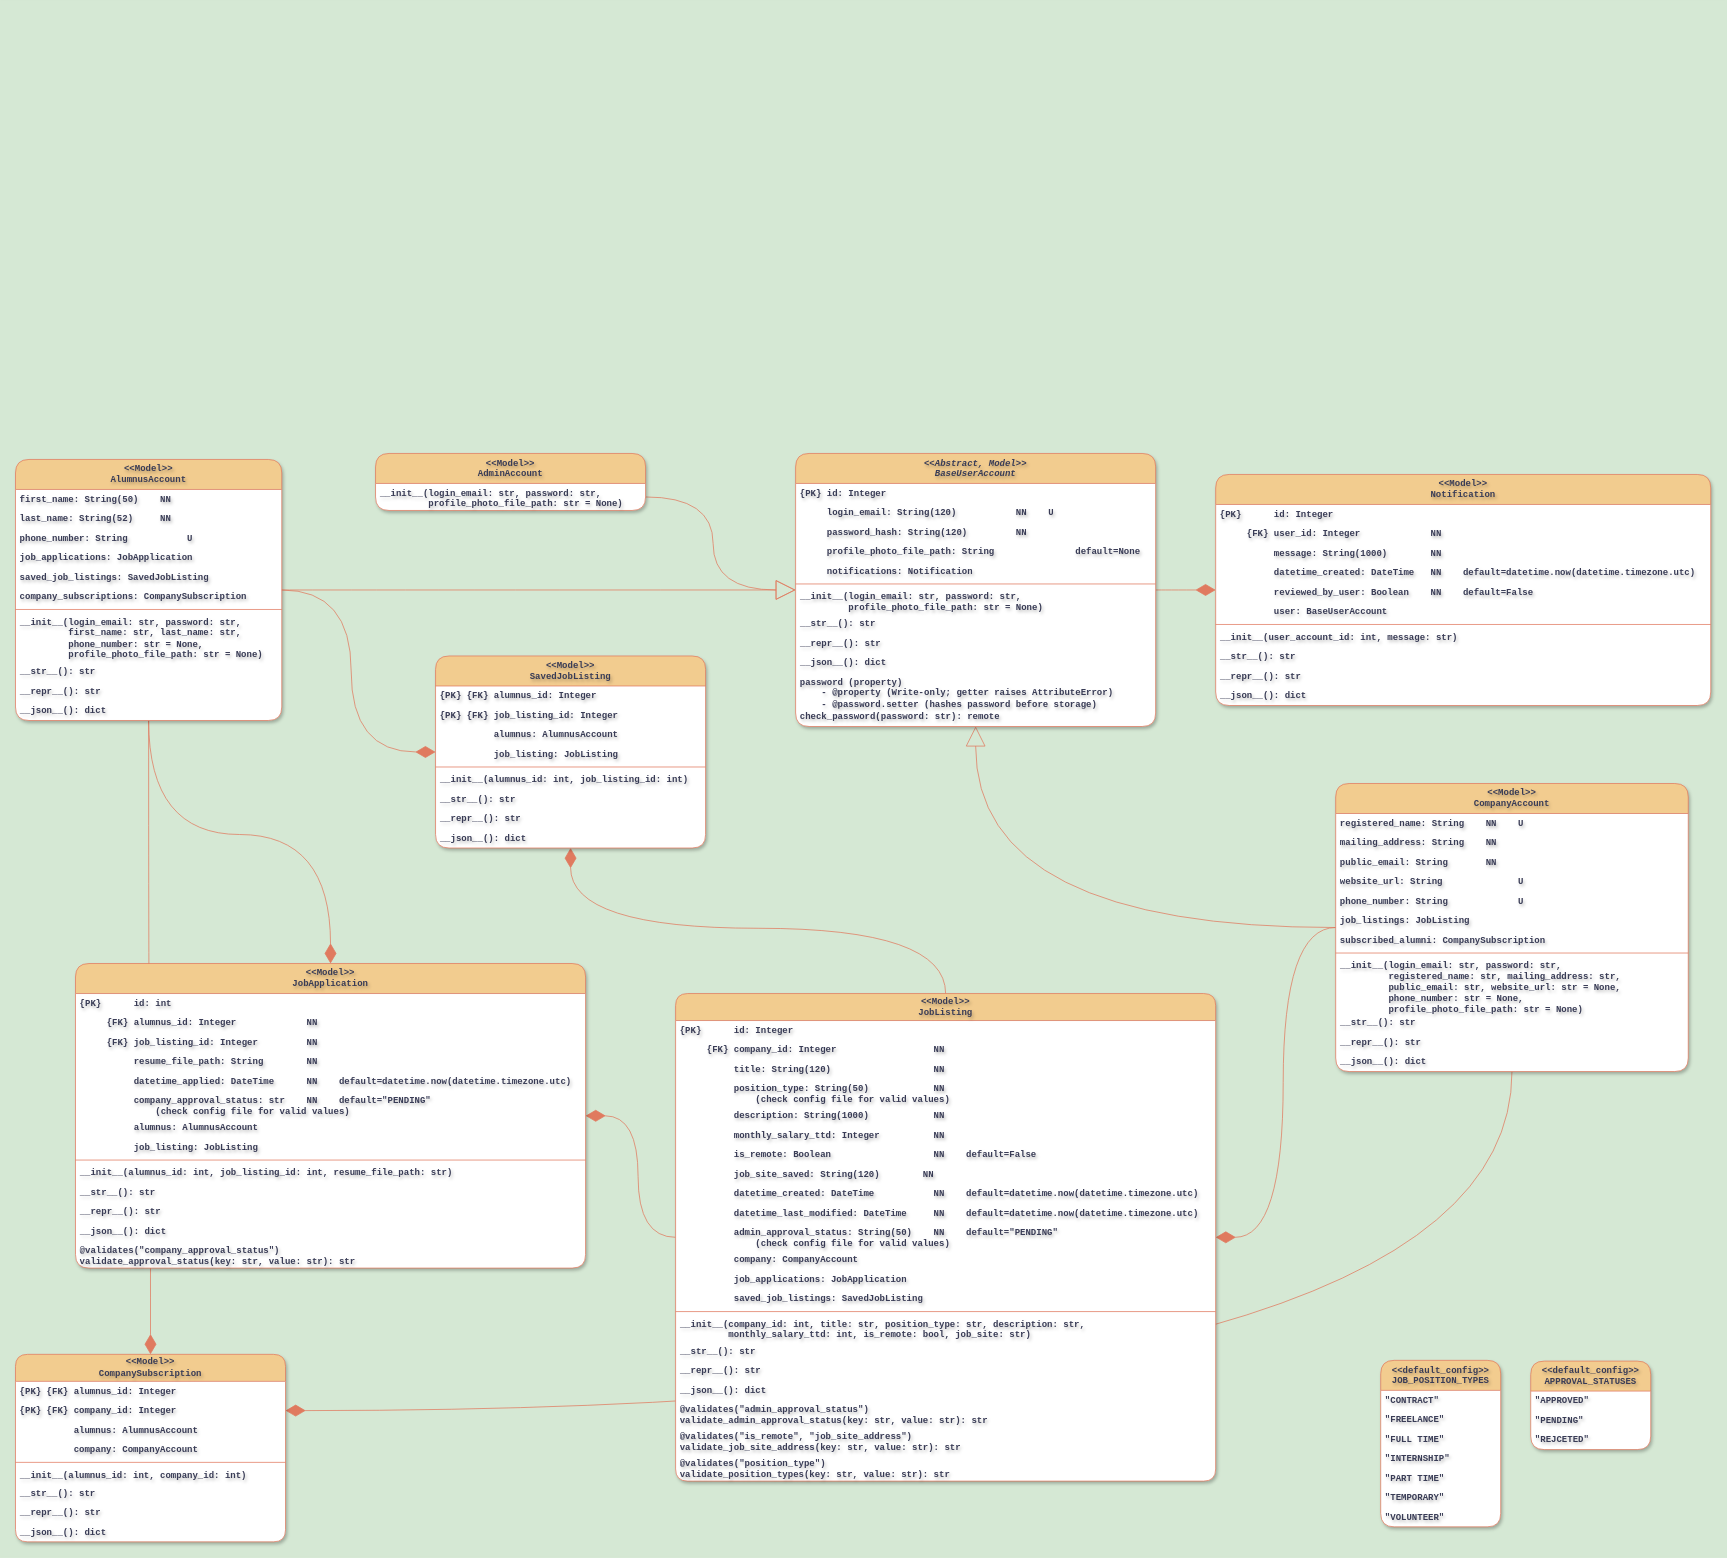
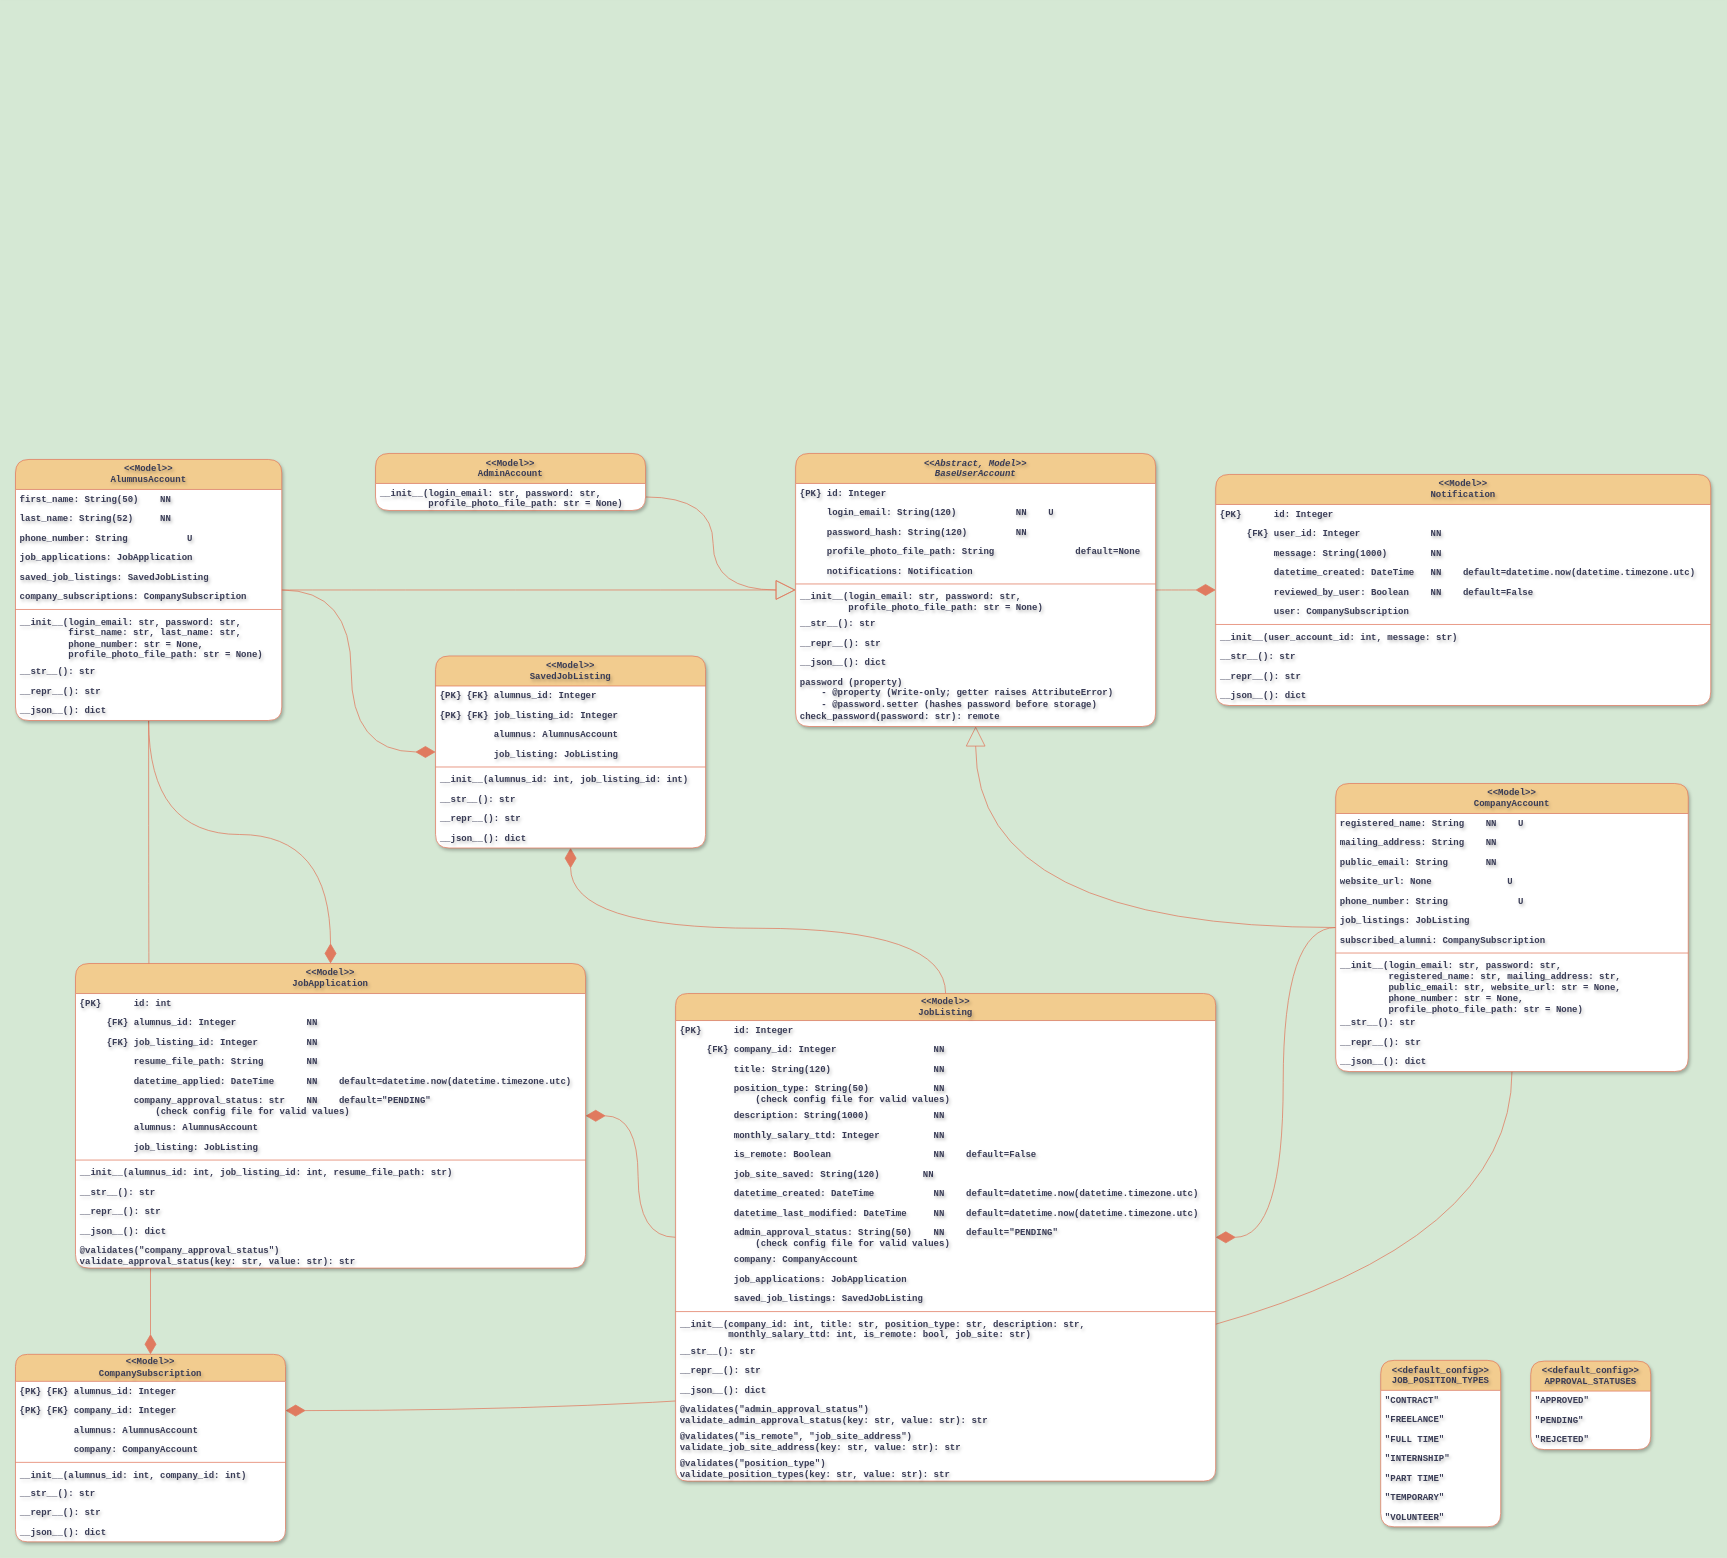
node "user: BaseUserAccount": label "user: BaseUserAccount" -> "user: CompanySubscription"
node "website_url: String U": label "website_url: String U" -> "website_url: None U"
